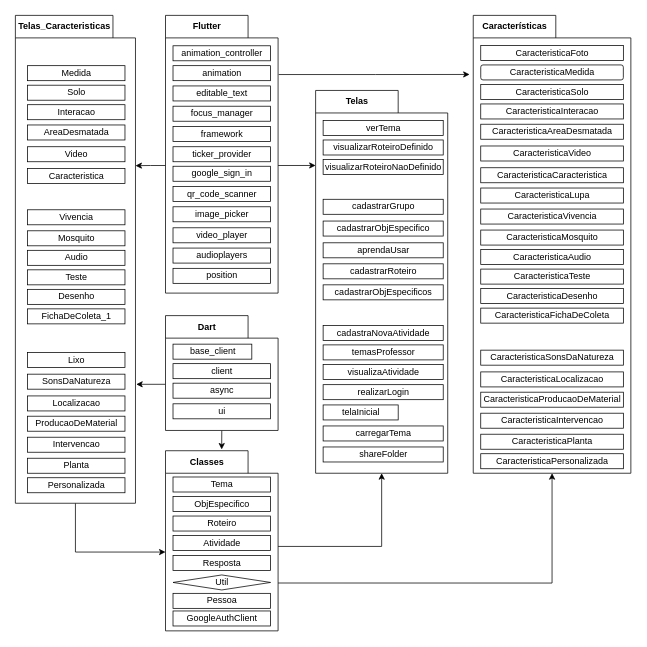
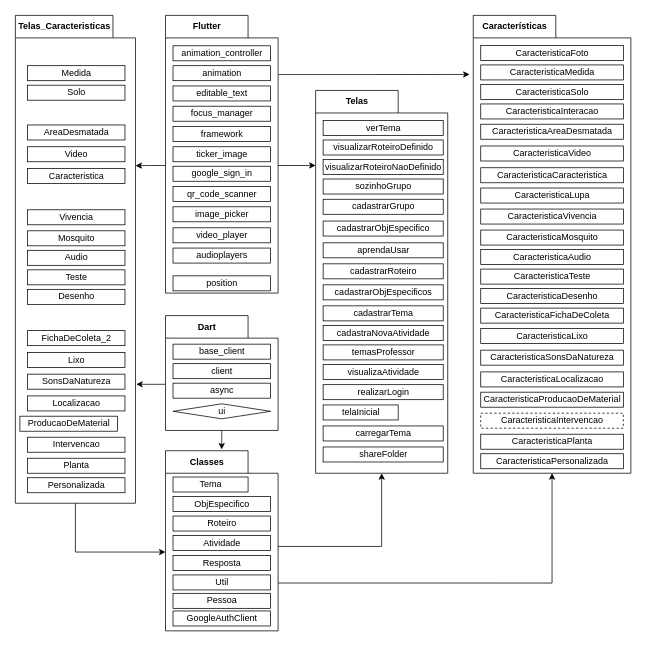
node "CaracteristicaMedida": shape rounded rectangle -> rectangle
node "Interacao": removed
node "ticker_provider": label "ticker_provider" -> "ticker_image"
node "sozinhoGrupo": added
node "position": moved (222, 276) -> (222, 283)
node "cadastrarTema": added
node "FichaDeColeta_1": removed
node "CaracteristicaLixo": added
node "FichaDeColeta_2": added
node "base_client": size 79x15 -> 98x15
node "ui": shape rectangle -> diamond
node "CaracteristicaIntervencao": style solid -> dashed
node "ProducaoDeMaterial": moved (76, 423) -> (69, 423)
node "Tema": size 98x15 -> 75x15
node "Util": shape diamond -> rectangle
